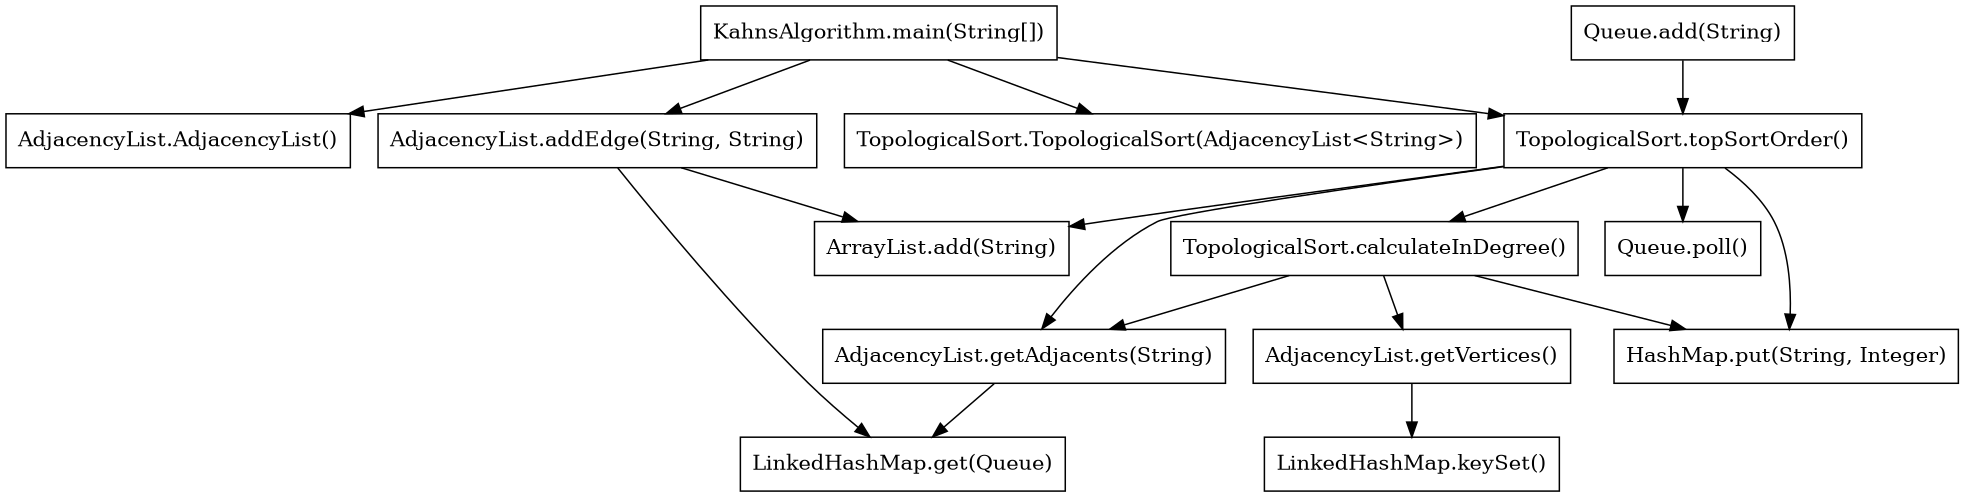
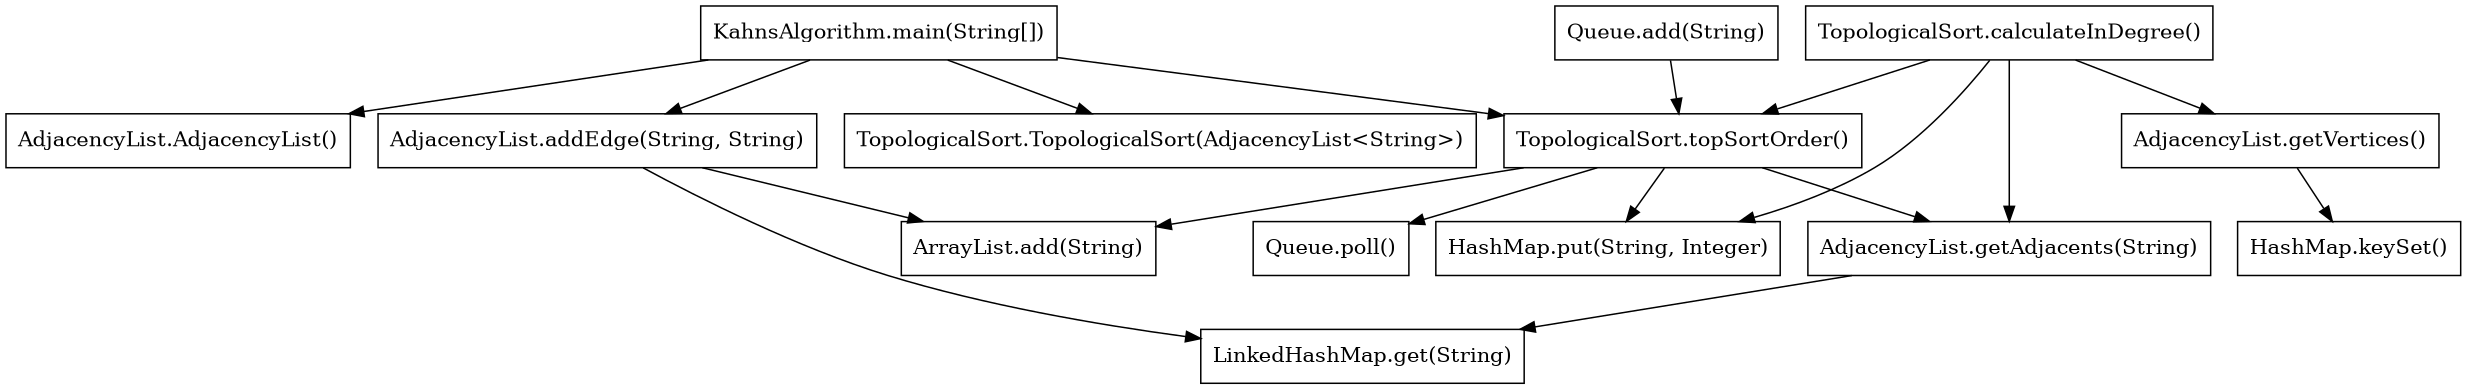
edge "TopologicalSort.topSortOrder()" -> "TopologicalSort.calculateInDegree()": reversed
node "LinkedHashMap.get(Queue)": label "LinkedHashMap.get(Queue)" -> "LinkedHashMap.get(String)"
node "LinkedHashMap.keySet()": label "LinkedHashMap.keySet()" -> "HashMap.keySet()"
